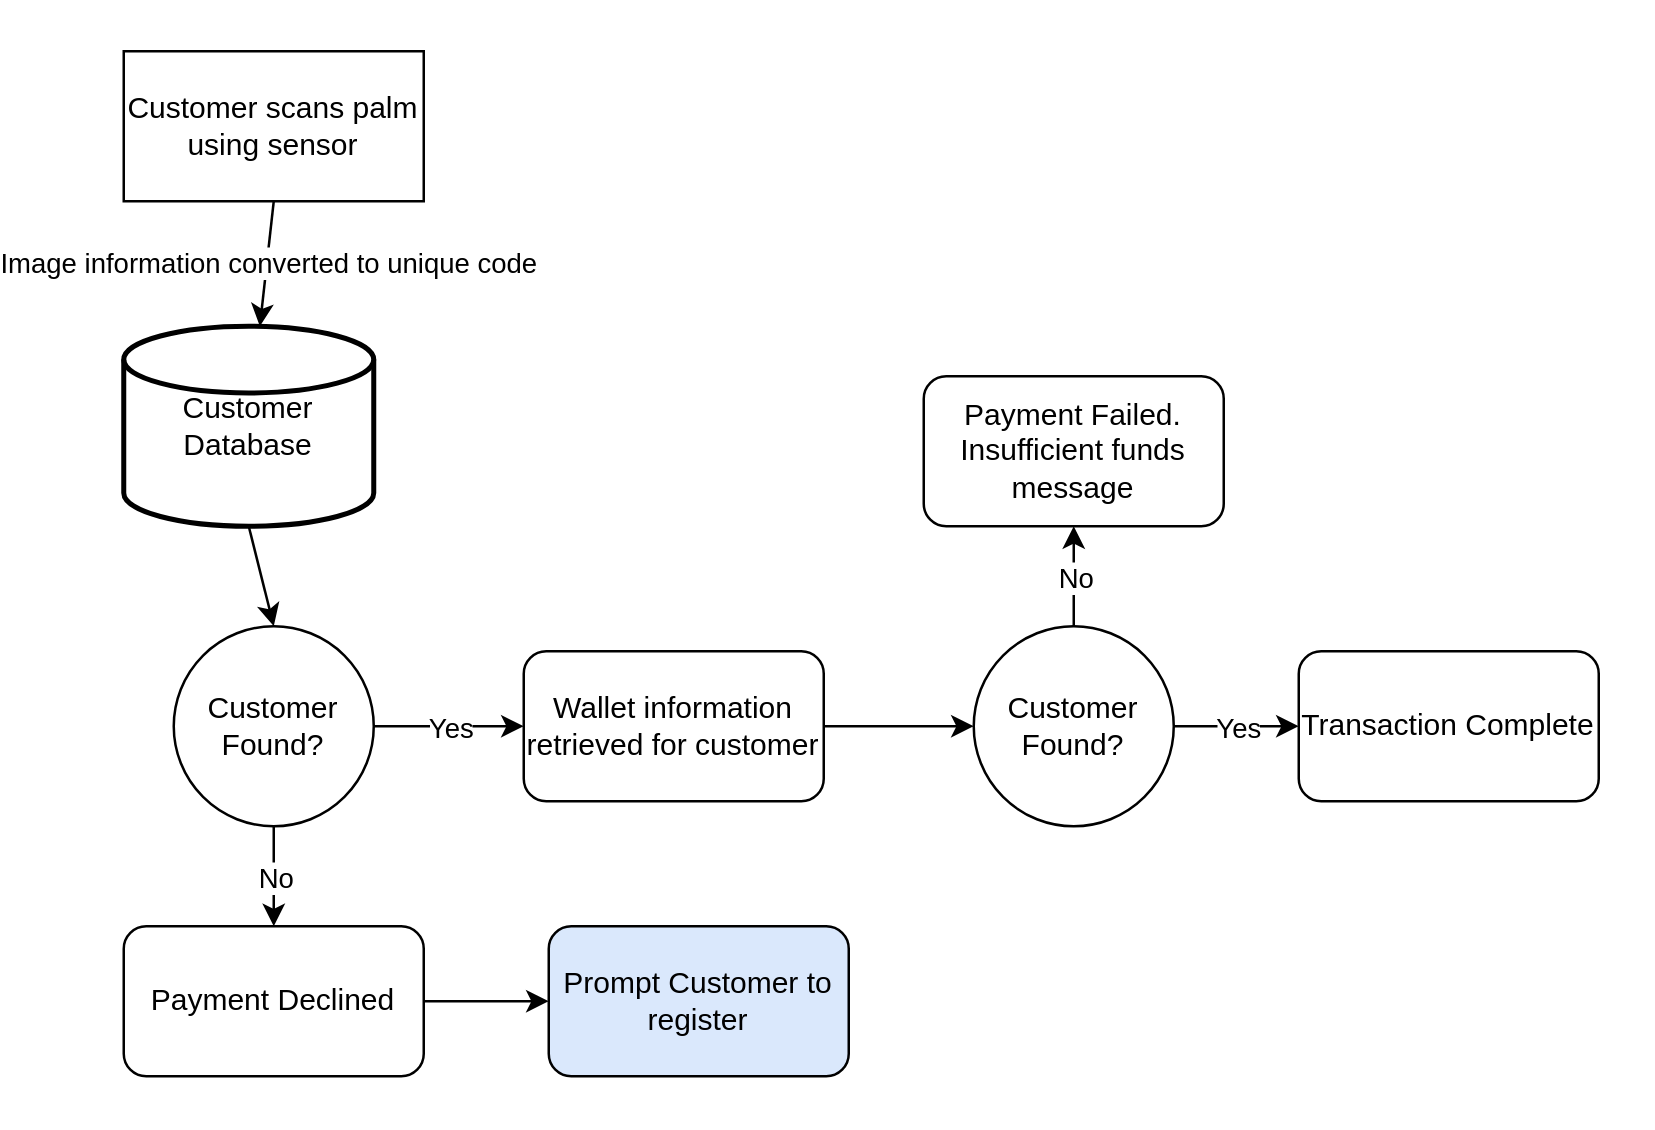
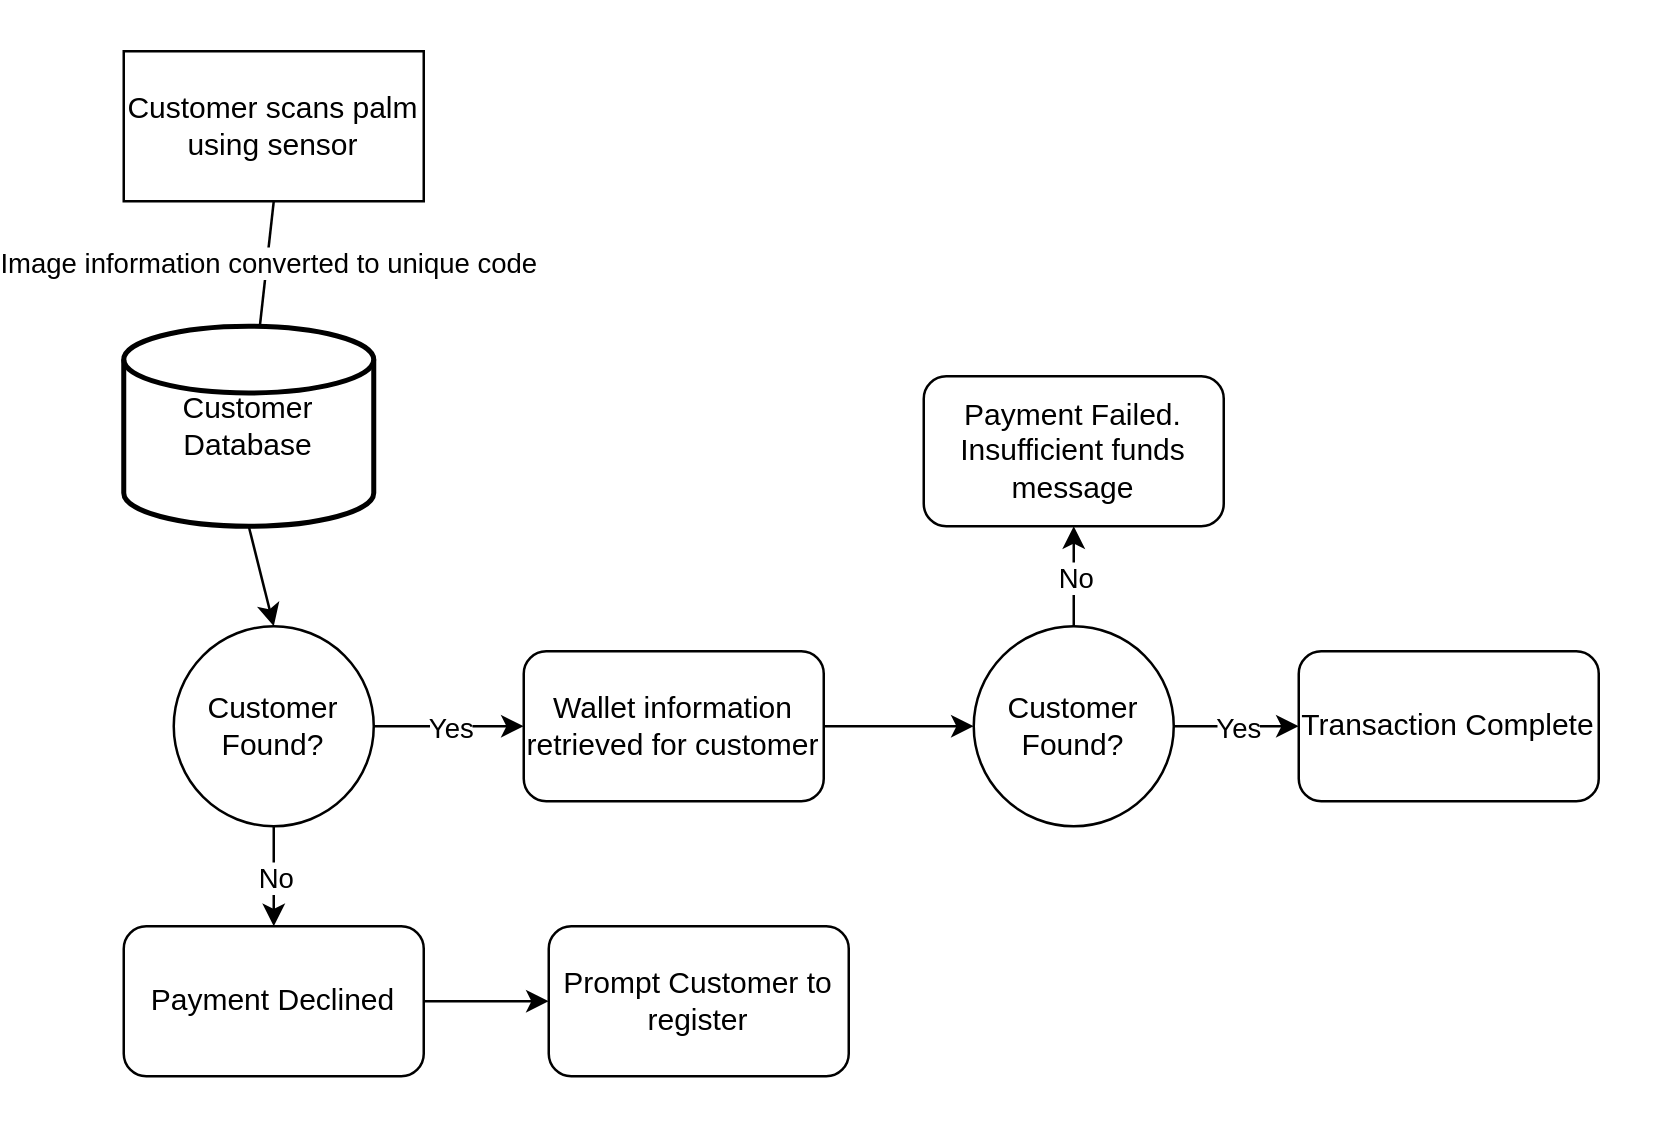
edge "Customer scans palm using sensor" -> "Customer Database": arrowhead classic -> none
node "Prompt Customer to register": fillcolor #dae8fc -> #ffffff
